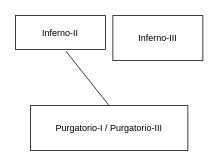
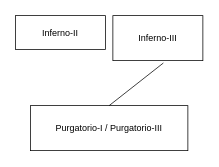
edge "Inferno-II" -- "Purgatorio-I / Purgatorio-III": removed
edge "Inferno-III" -- "Purgatorio-I / Purgatorio-III": added
